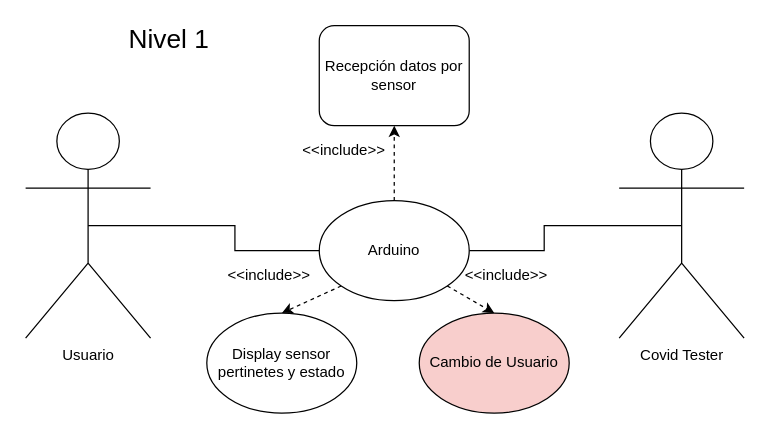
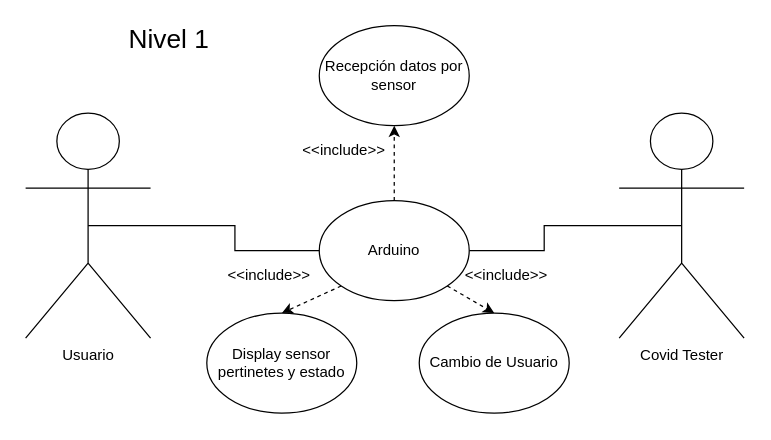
node "Recepción datos por sensor": shape rounded rectangle -> ellipse
node "Cambio de Usuario": fillcolor #f8cecc -> #ffffff
